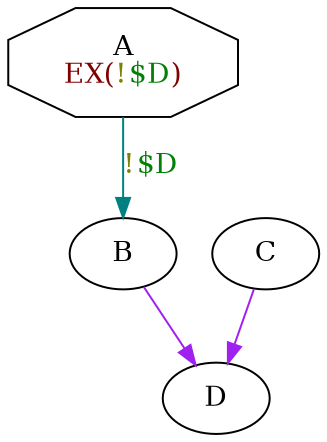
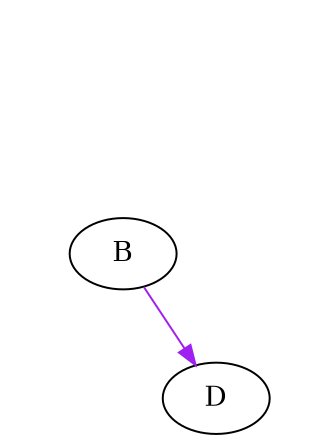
node "A": removed
node "C": removed
